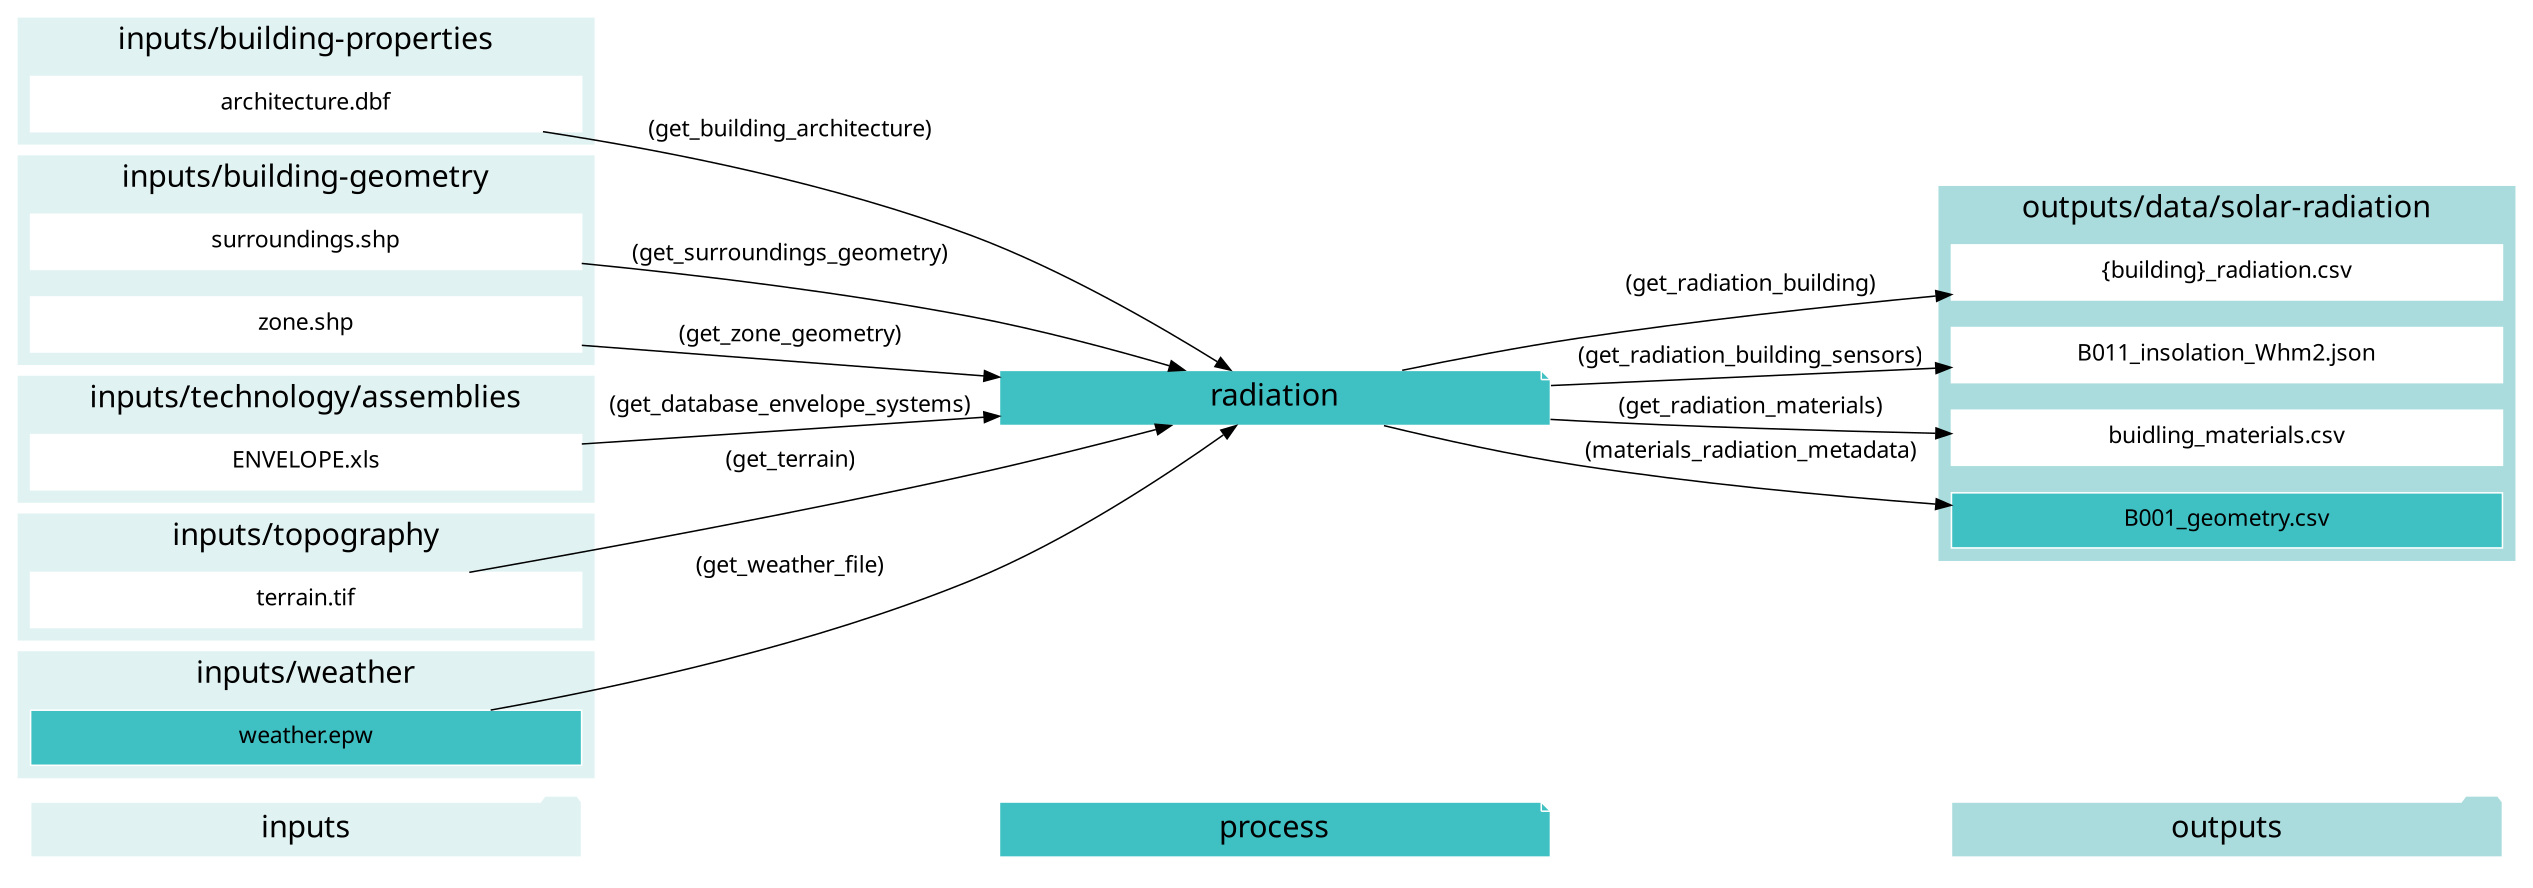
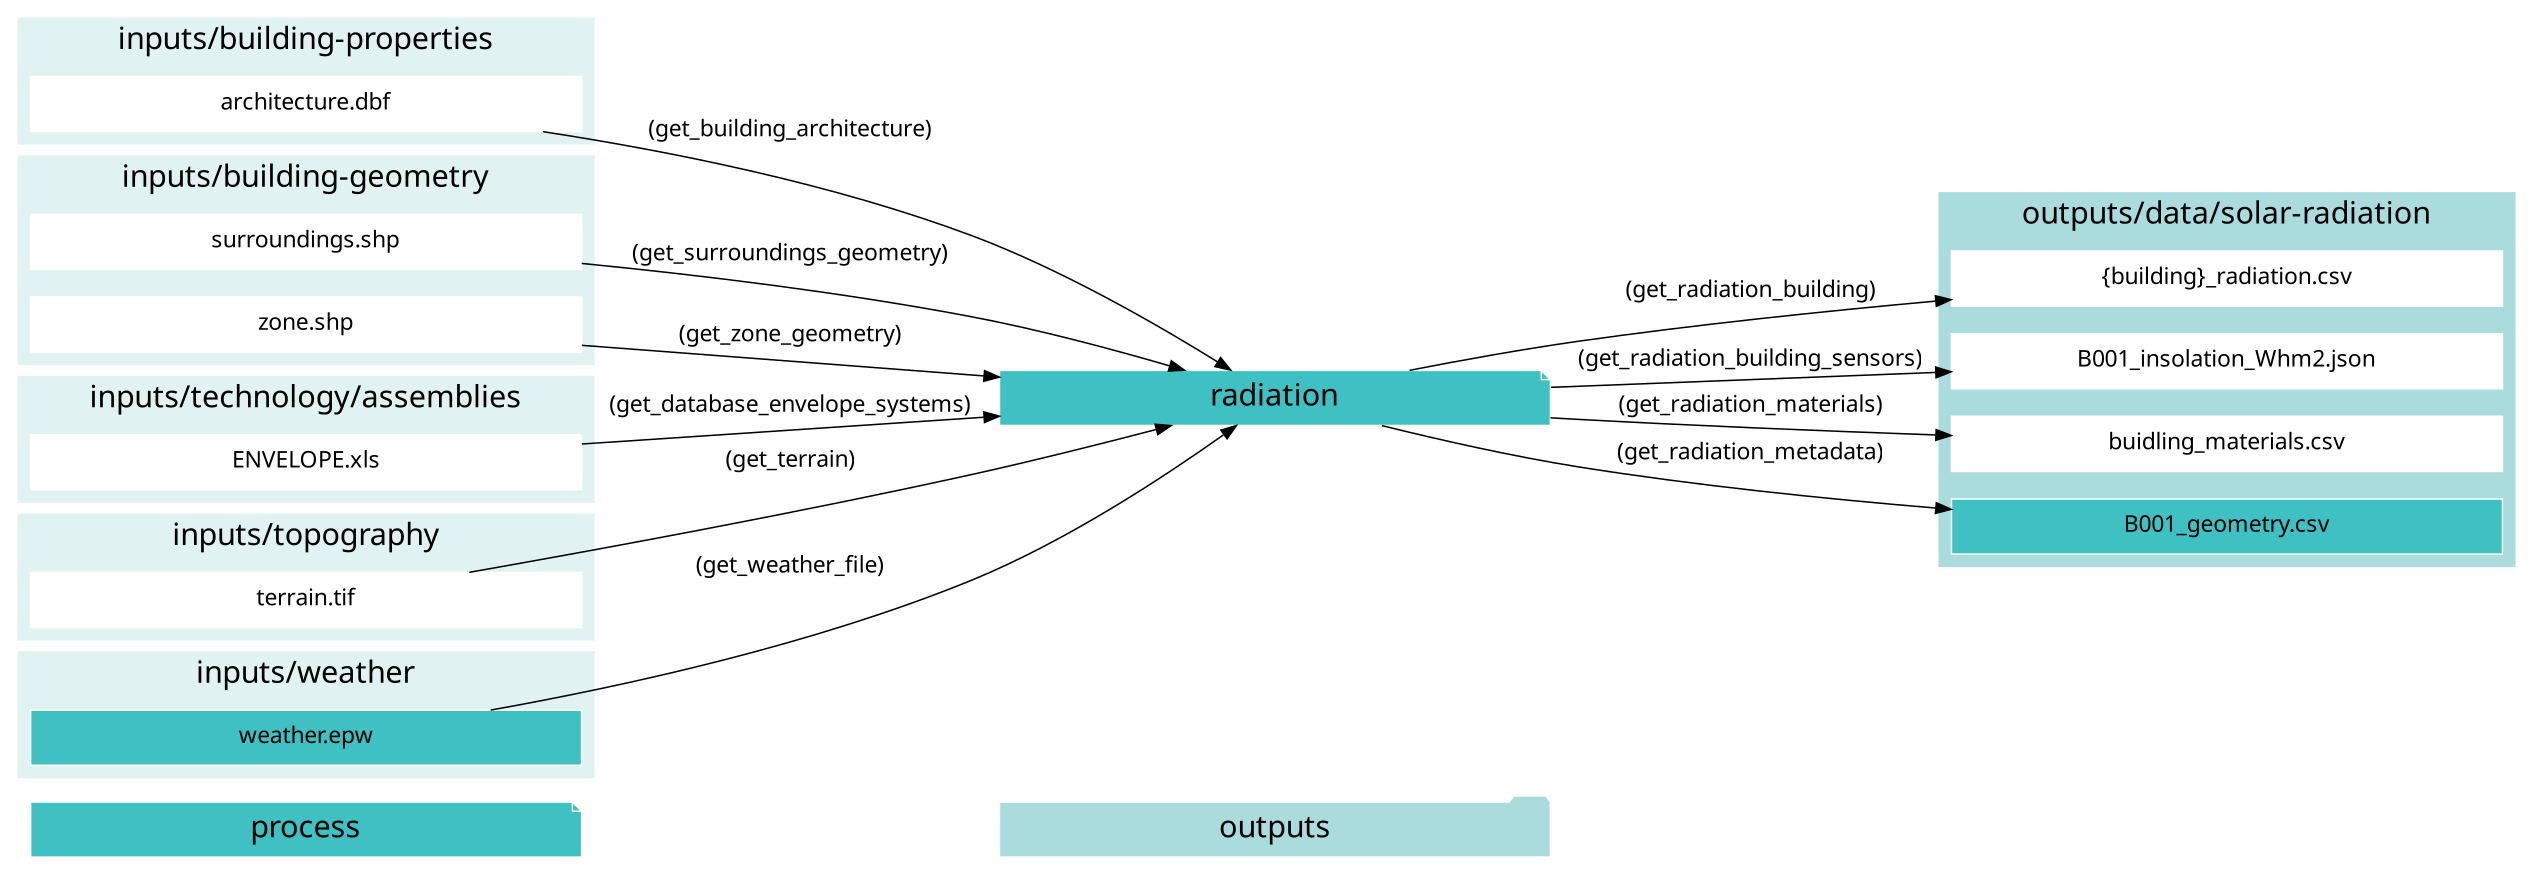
node "B011_insolation_Whm2.json": label "B011_insolation_Whm2.json" -> "B001_insolation_Whm2.json"
edge "radiation" -> "B001_geometry.csv": label "(materials_radiation_metadata)" -> "(get_radiation_metadata)"
node "inputs": removed
